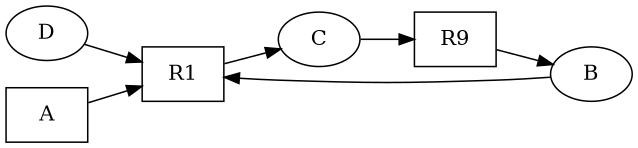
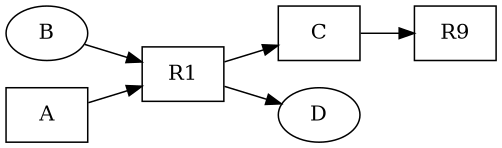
node "C": shape ellipse -> box
edge "D" -> "R1": reversed
edge "R9" -> "B": removed
